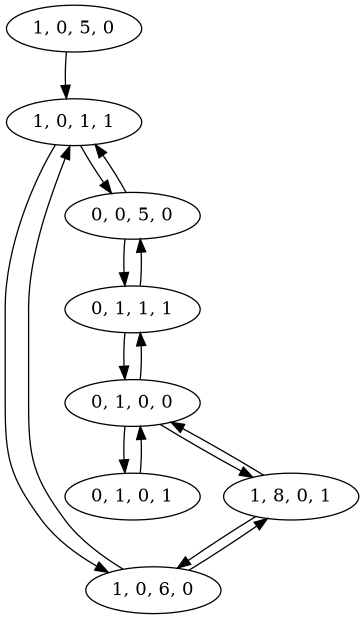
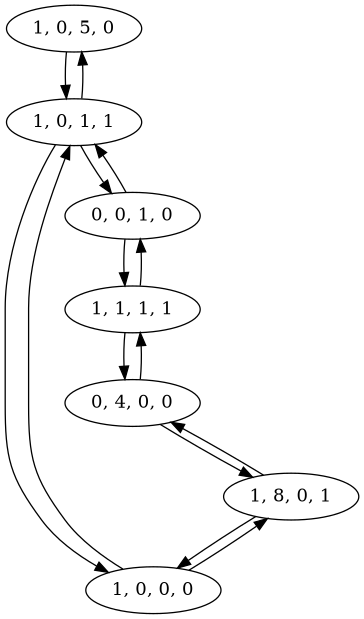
edge "1, 0, 1, 1" -> "1, 0, 5, 0": added
node "0, 0, 5, 0": label "0, 0, 5, 0" -> "0, 0, 1, 0"
node "0, 1, 1, 1": label "0, 1, 1, 1" -> "1, 1, 1, 1"
node "0, 1, 0, 0": label "0, 1, 0, 0" -> "0, 4, 0, 0"
node "0, 1, 0, 1": removed
node "1, 0, 6, 0": label "1, 0, 6, 0" -> "1, 0, 0, 0"
